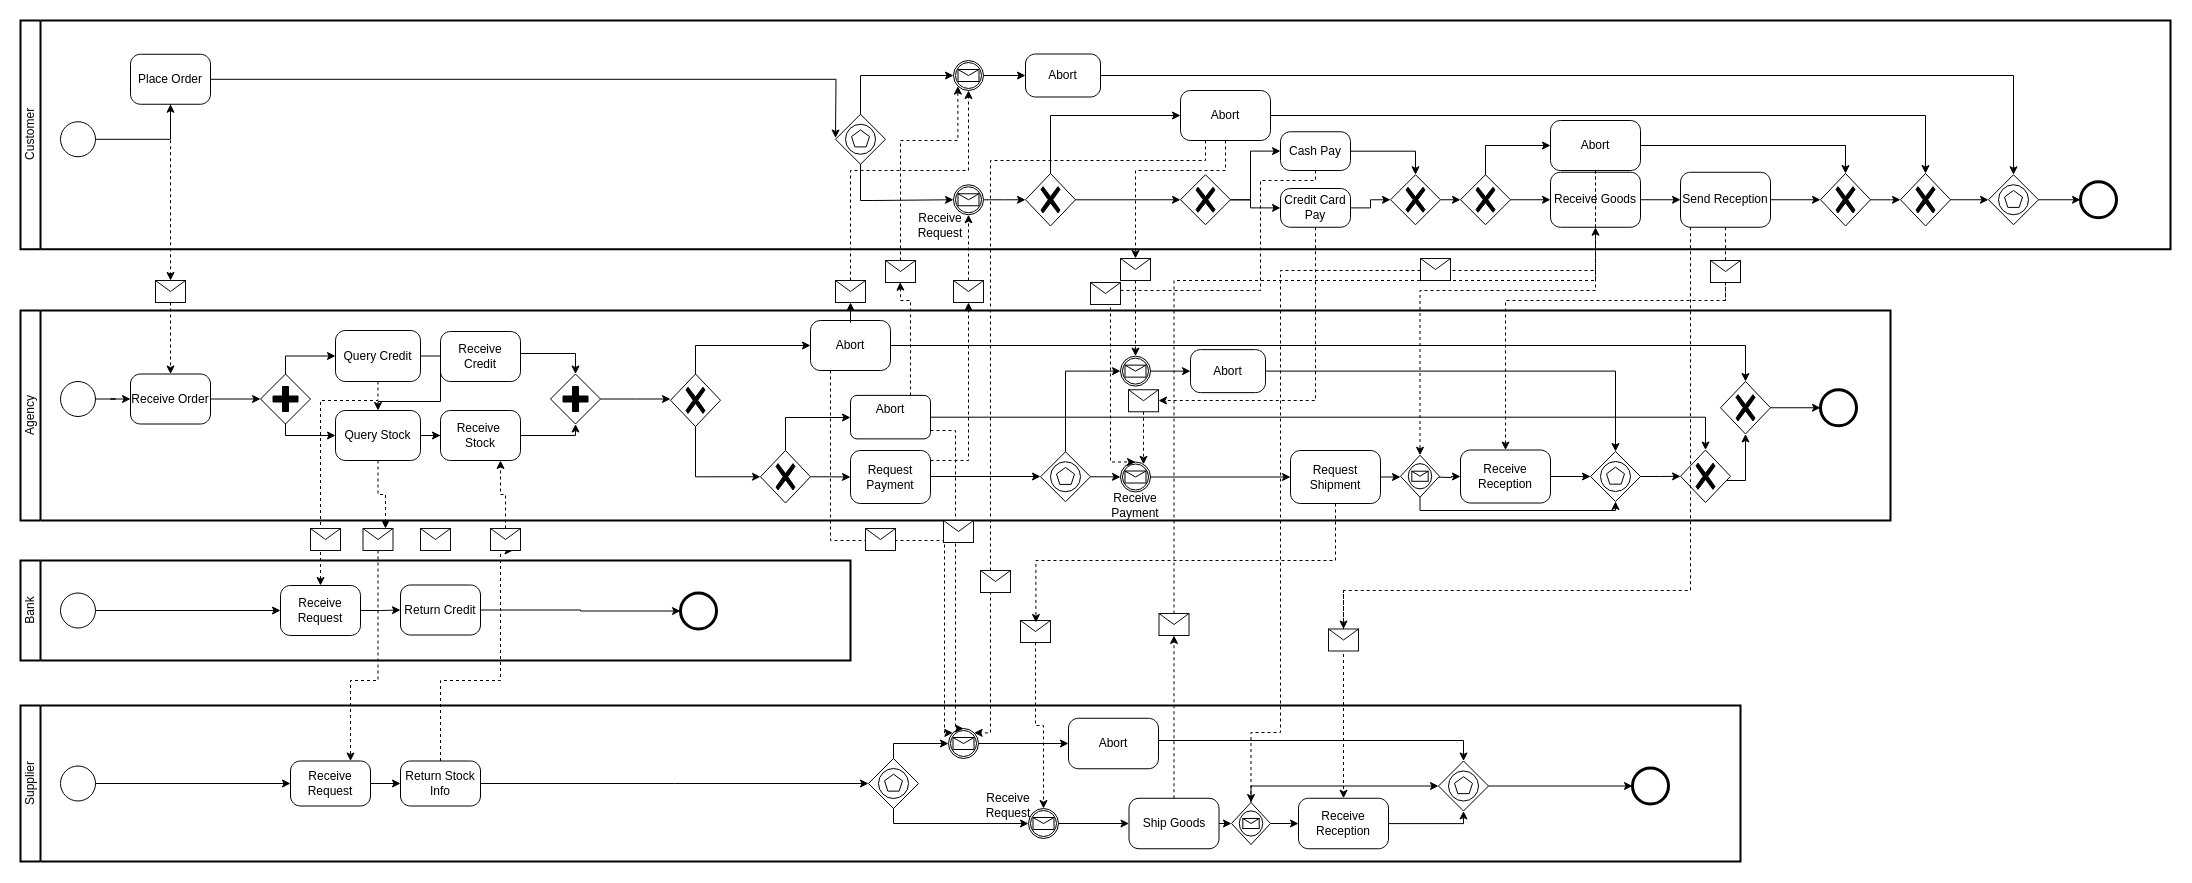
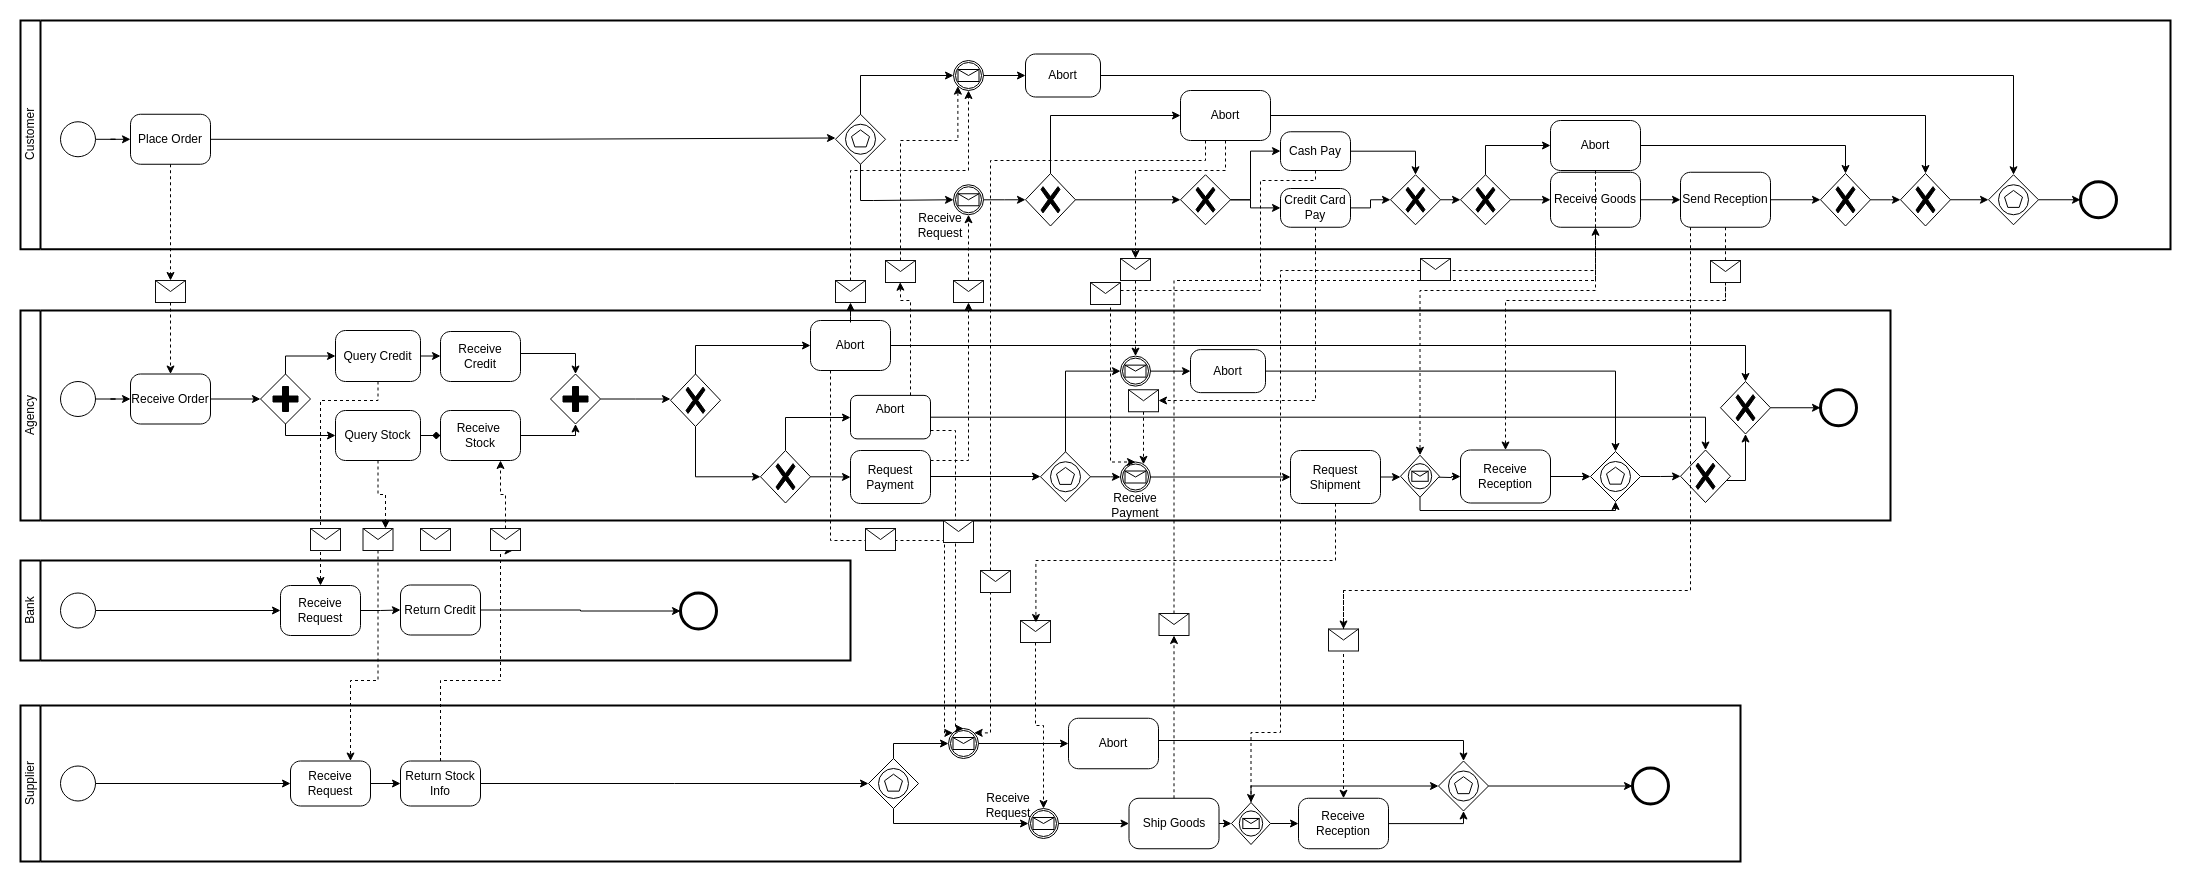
node "Place Order": moved (171, 79) -> (171, 139)
edge "Query Credit" -> "Query Stock": now "Query Credit" -> "Receive Credit"
edge "Query Stock" -> "Receive Stock": arrowhead classic -> diamond
